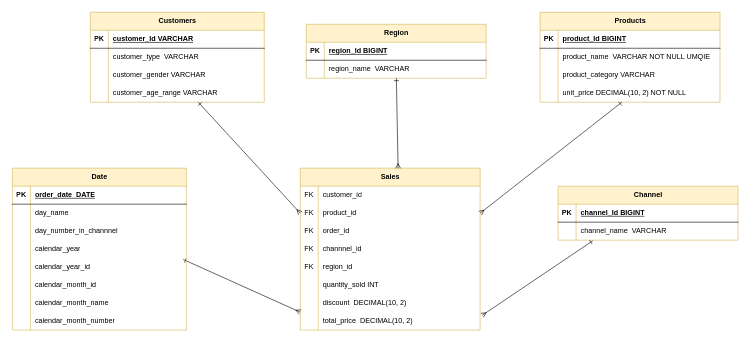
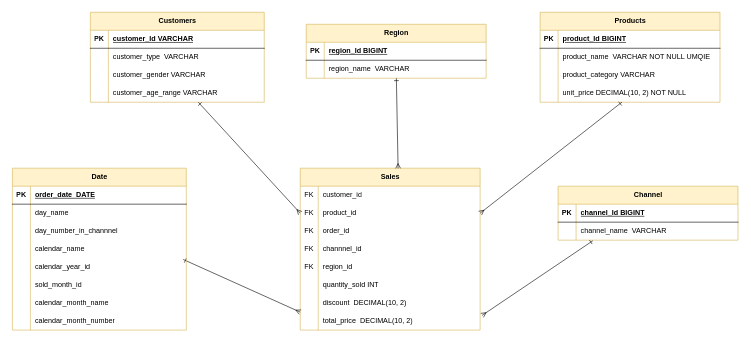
node "calendar_year": label "calendar_year" -> "calendar_name"
node "calendar_month_id": label "calendar_month_id" -> "sold_month_id"
